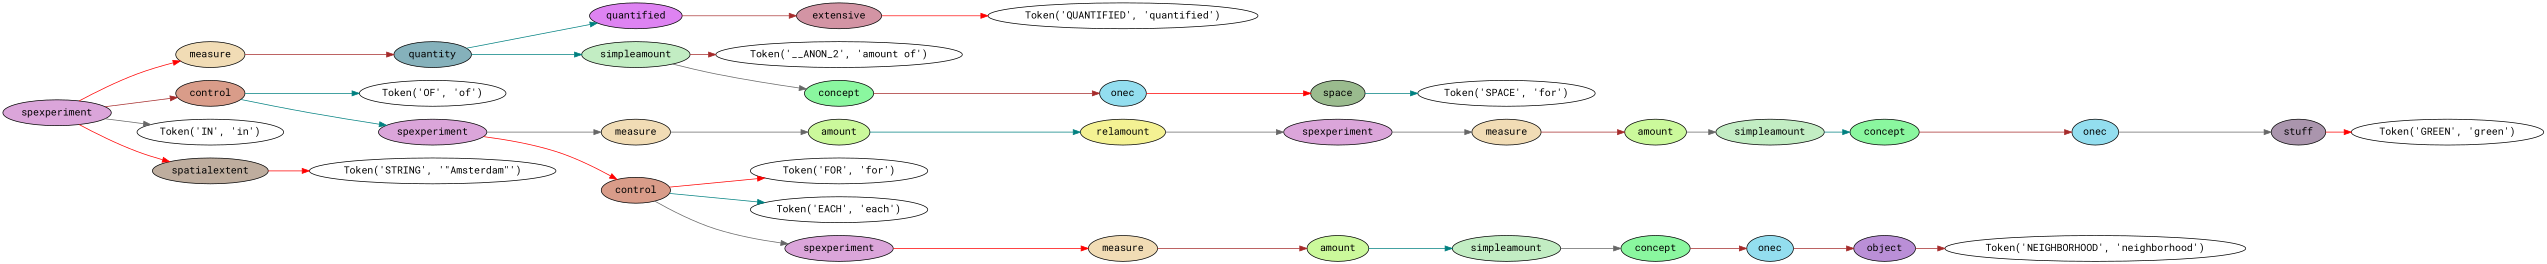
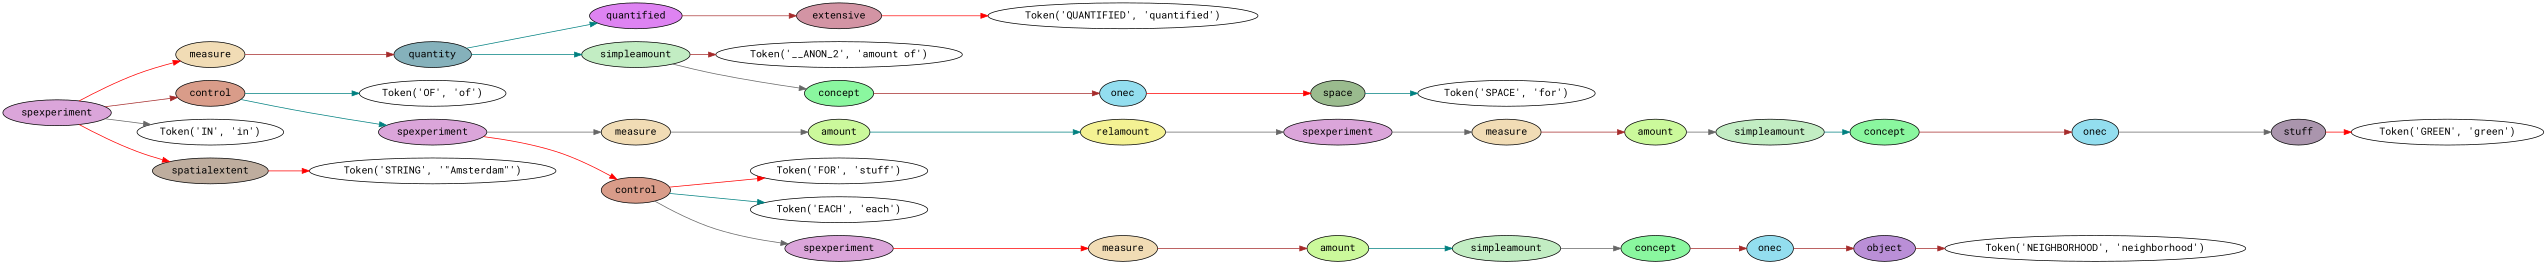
node "Token('FOR', 'for')": label "Token('FOR', 'for')" -> "Token('FOR', 'stuff')"
